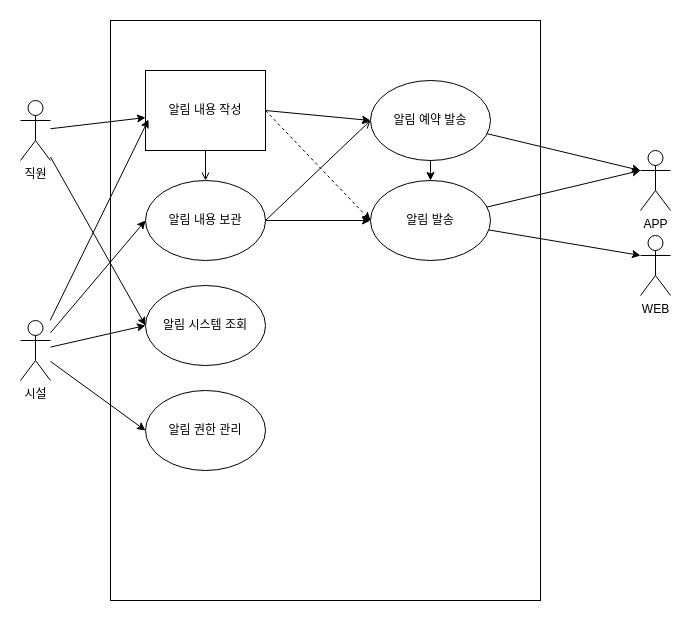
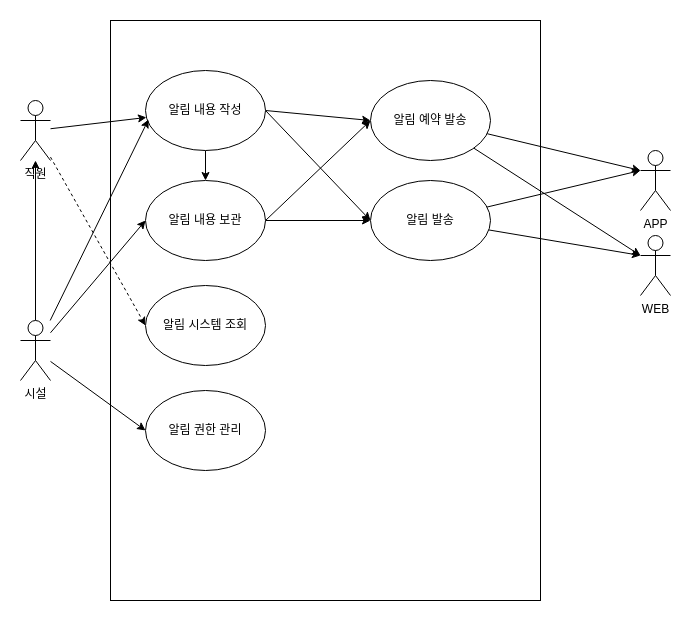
node "알림 내용 작성": shape rectangle -> ellipse
edge "알림 내용 보관" -> "알림 예약 발송": arrowhead open -> classic
edge "알림 내용 작성" -> "알림 발송": style dashed -> solid
edge "알림 예약 발송" -> "알림 발송": now "알림 예약 발송" -> "WEB"
edge "알림 내용 작성" -> "알림 내용 보관": arrowhead open -> classic
edge "직원" -> "알림 시스템 조회": style solid -> dashed
edge "시설" -> "알림 시스템 조회": now "시설" -> "직원"
